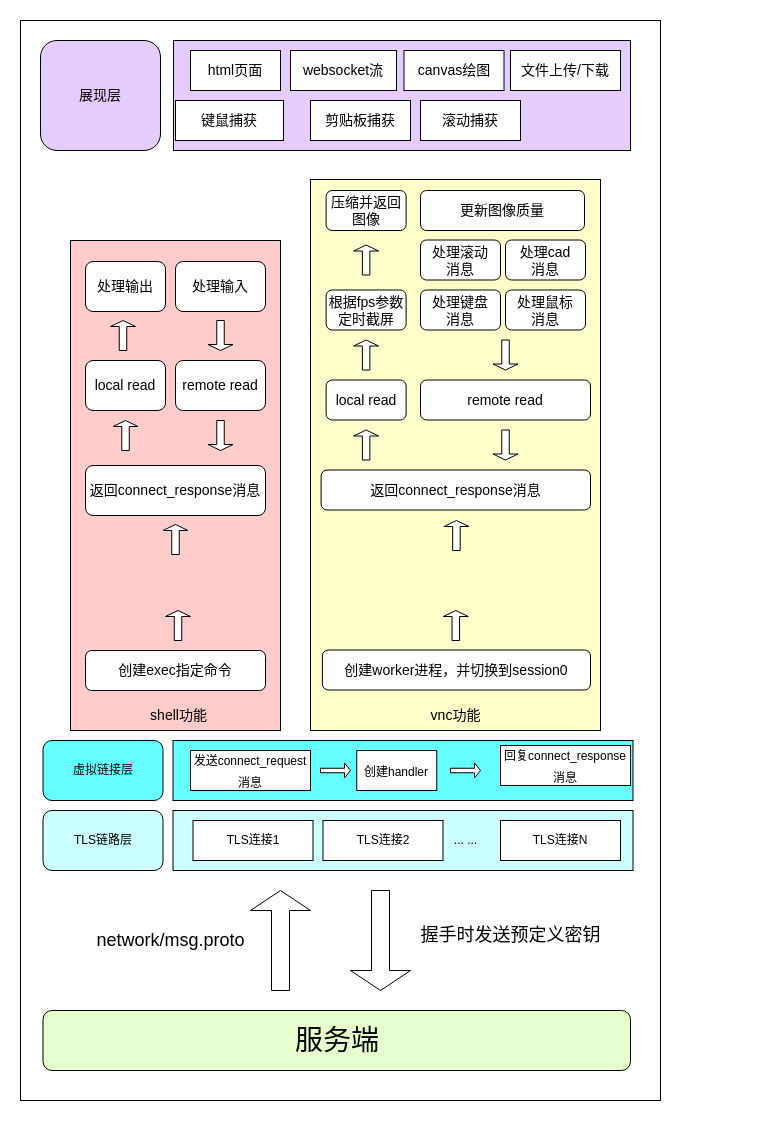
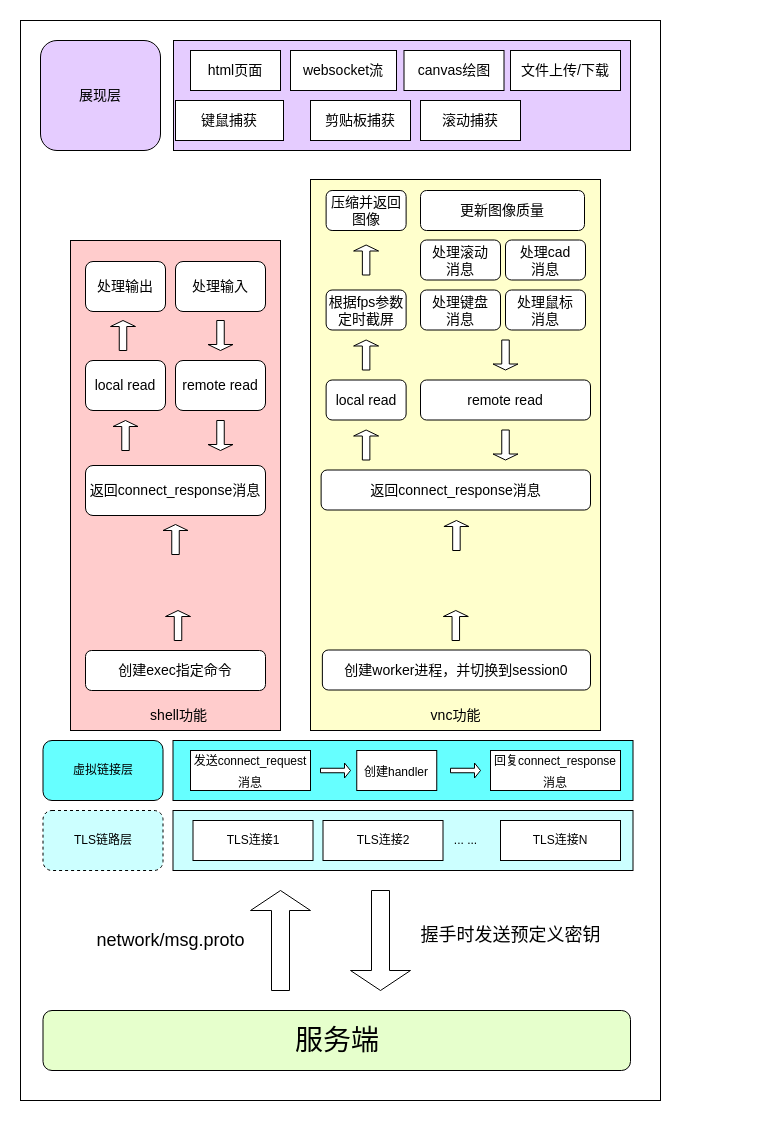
node "回复connect_response 消息": moved (566, 766) -> (556, 771)
node "TLS链路层": style solid -> dashed
